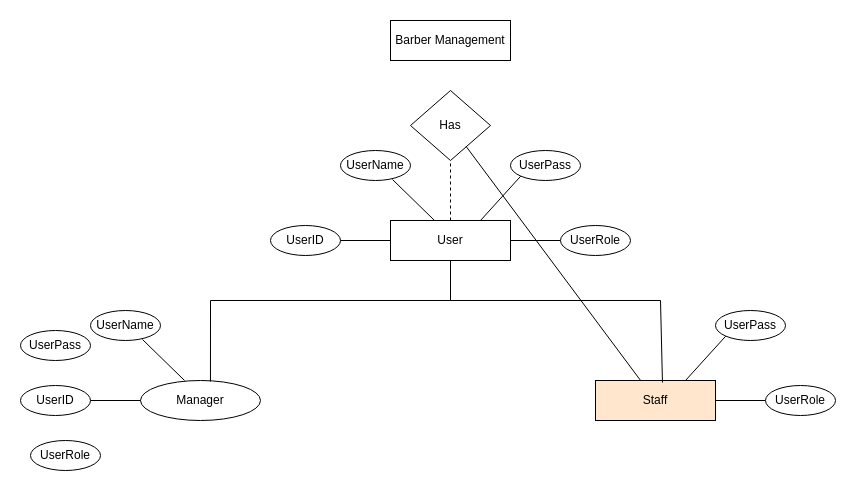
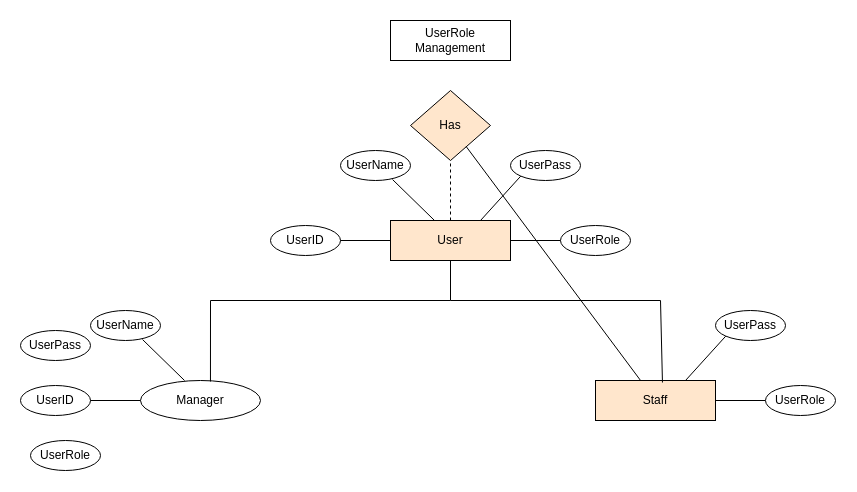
node "Barber Management": label "Barber Management" -> "UserRole Management"
node "Has": fillcolor #ffffff -> #ffe6cc
node "User": fillcolor #ffffff -> #ffe6cc
